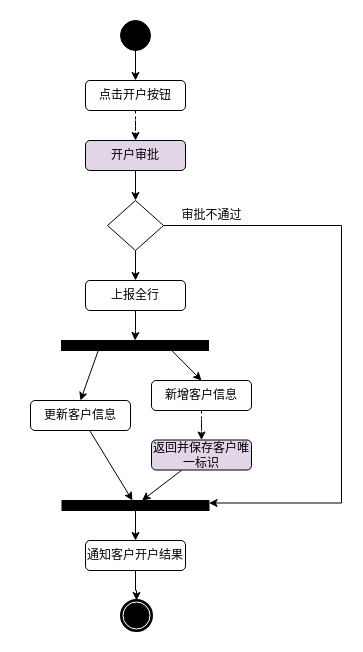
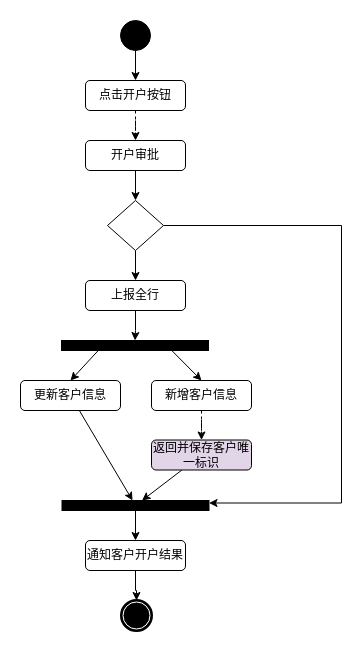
node "开户审批": fillcolor #e1d5e7 -> #ffffff
node "审批不通过": removed
node "更新客户信息": moved (81, 416) -> (71, 396)
